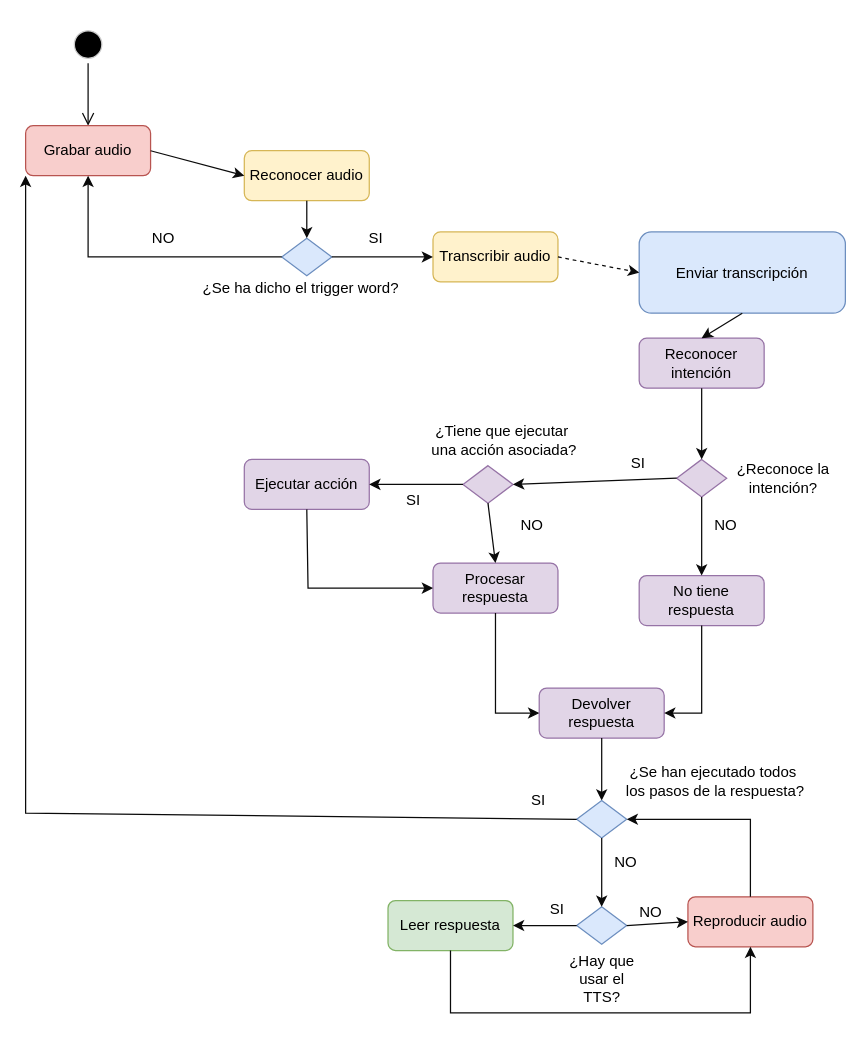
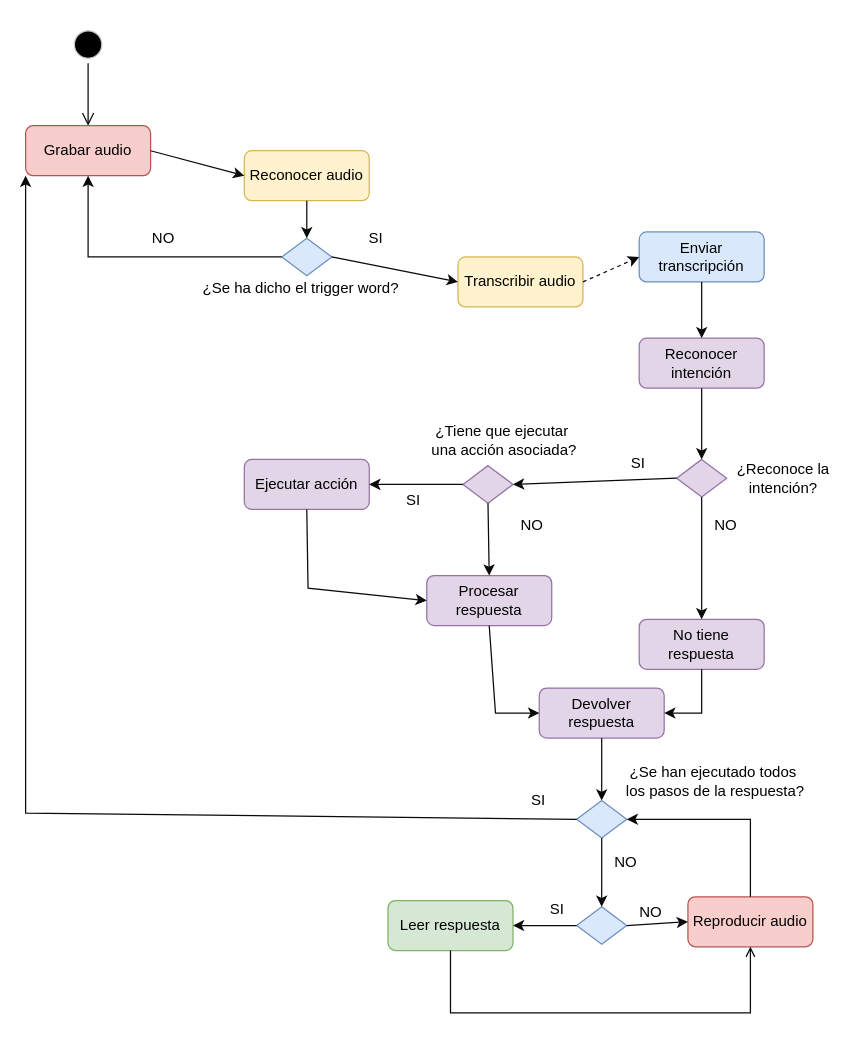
node "Transcribir audio": moved (496, 257) -> (521, 282)
node "Enviar transcripción": size 206x81 -> 125x50
node "Procesar respuesta": moved (496, 588) -> (489, 601)
node "No tiene respuesta": moved (702, 601) -> (702, 644)
edge "Leer respuesta" -> "Reproducir audio": arrowhead classic -> open
node "¿Hay que usar el TTS?": removed
